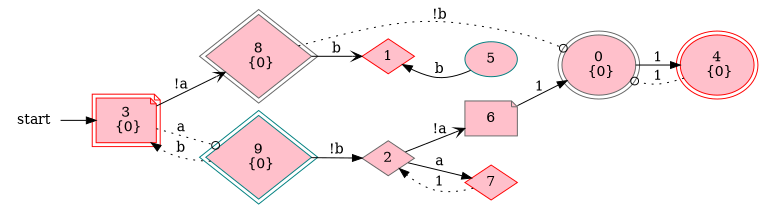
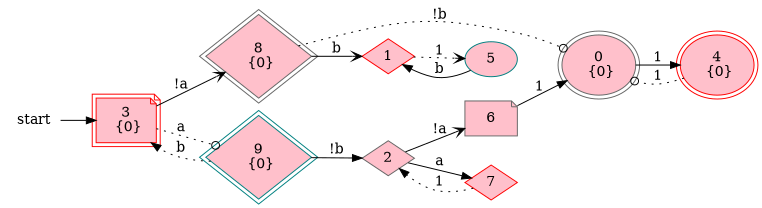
edge "1" -> "5": added, label "1"
